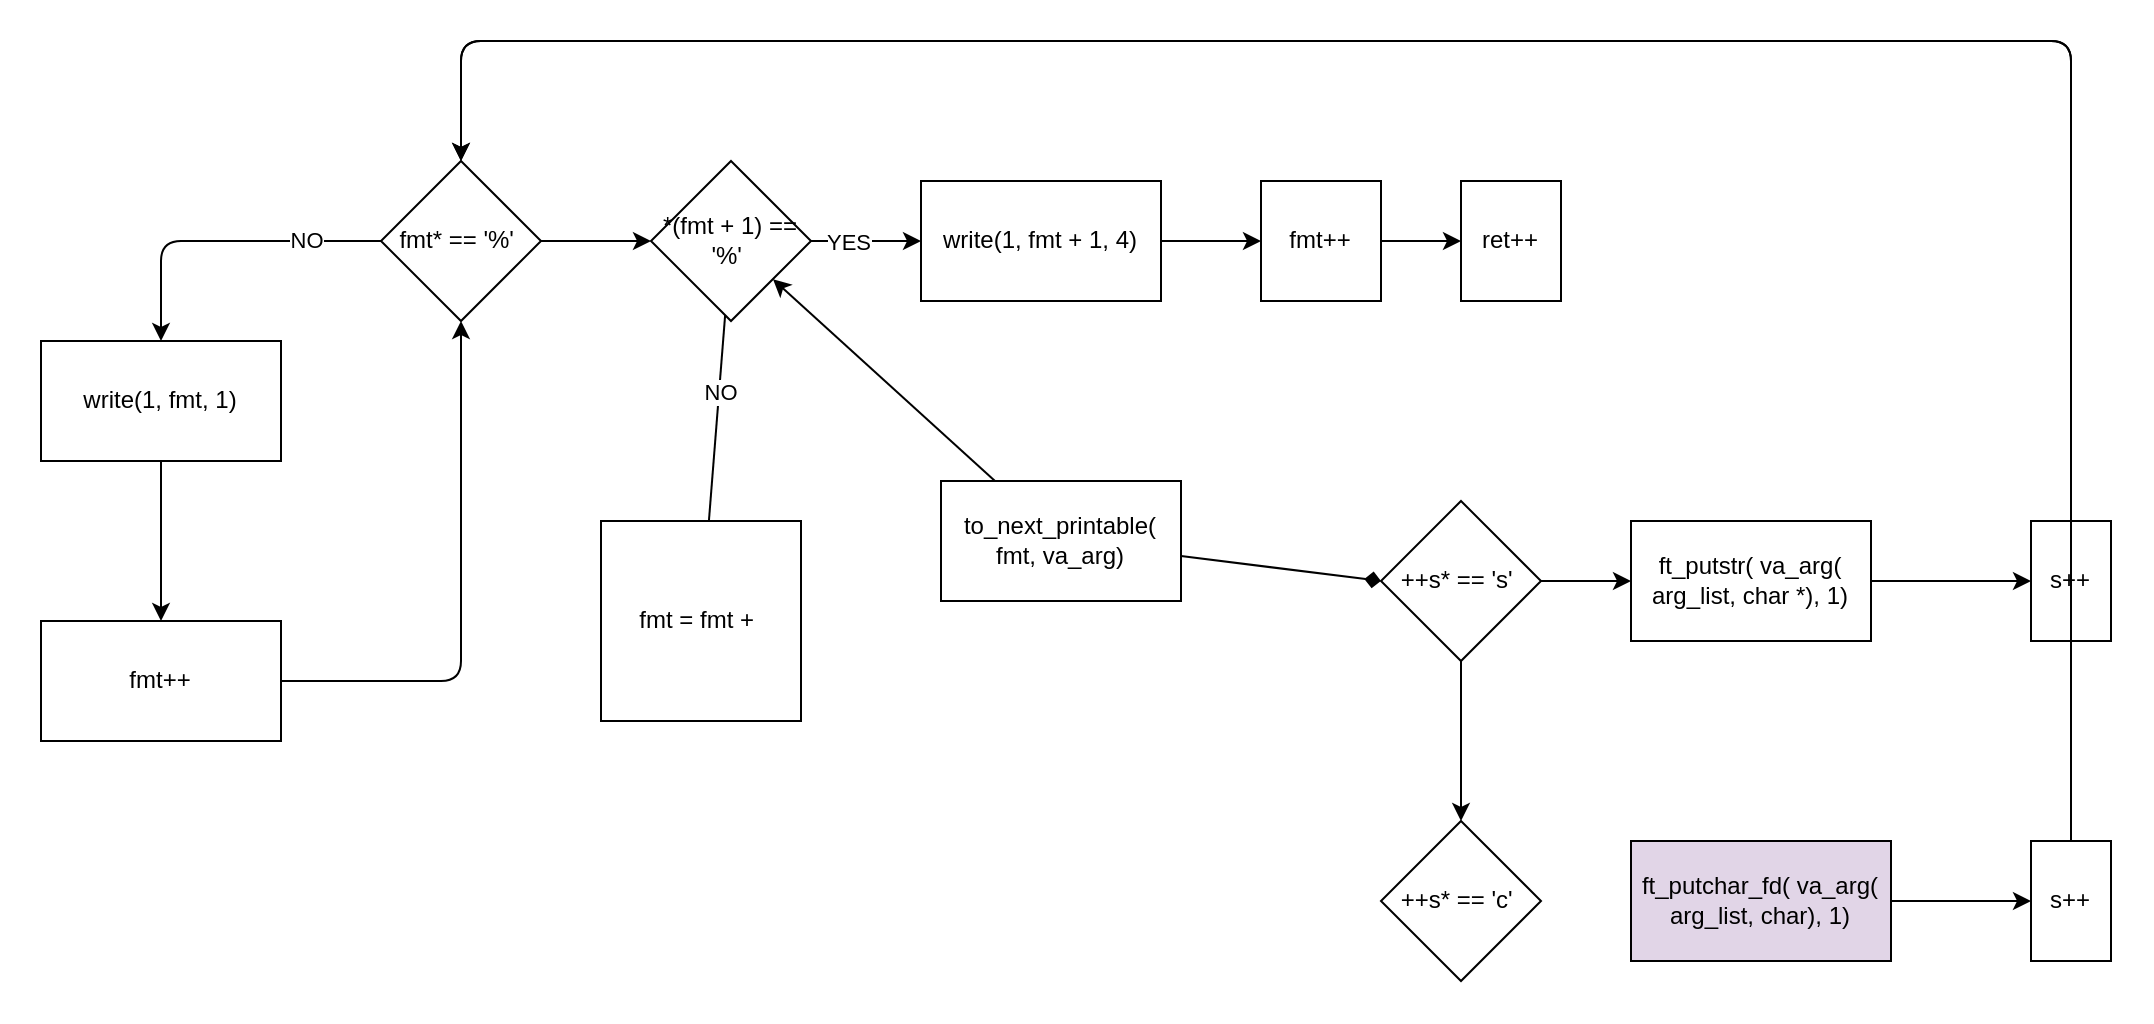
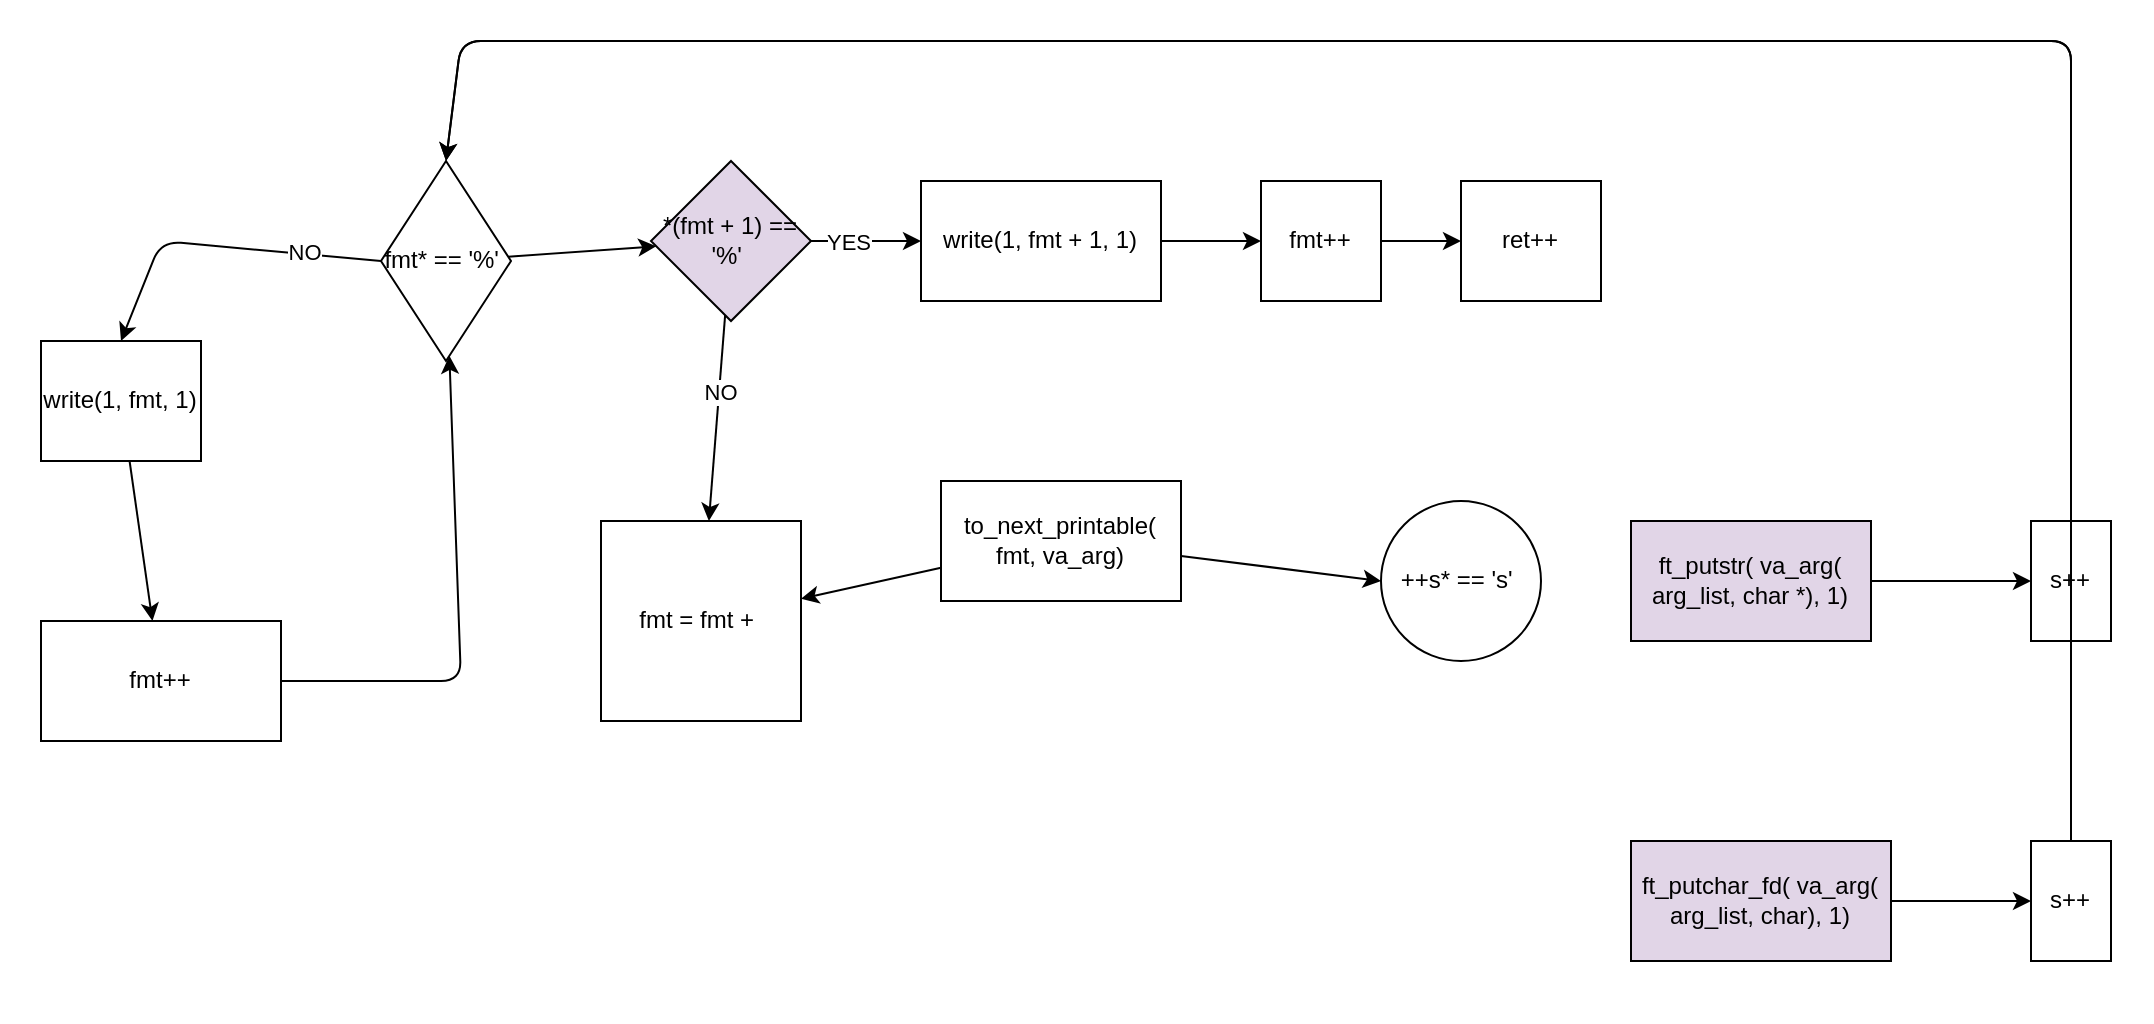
node "fmt* == '%'": size 160x160 -> 130x200
node "*(fmt + 1) == '%'": fillcolor #ffffff -> #e1d5e7
node "write(1, fmt + 1, 4)": label "write(1, fmt + 1, 4)" -> "write(1, fmt + 1, 1)"
node "ret++": size 100x120 -> 140x120
edge "to_next_printable( fmt, va_arg)" -> "*(fmt + 1) == '%'": now "to_next_printable( fmt, va_arg)" -> "fmt = fmt +"
node "write(1, fmt, 1)": size 240x120 -> 160x120
edge "*(fmt + 1) == '%'" -- "fmt = fmt +": arrowhead none -> classic
edge "to_next_printable( fmt, va_arg)" -> "++s* == 's'": arrowhead diamond -> classic
node "++s* == 's'": shape diamond -> ellipse
edge "++s* == 's'" -> "ft_putstr( va_arg( arg_list, char *), 1)": removed
node "ft_putstr( va_arg( arg_list, char *), 1)": fillcolor #ffffff -> #e1d5e7
edge "++s* == 's'" -> "++s* == 'c'": removed
node "++s* == 'c'": removed
